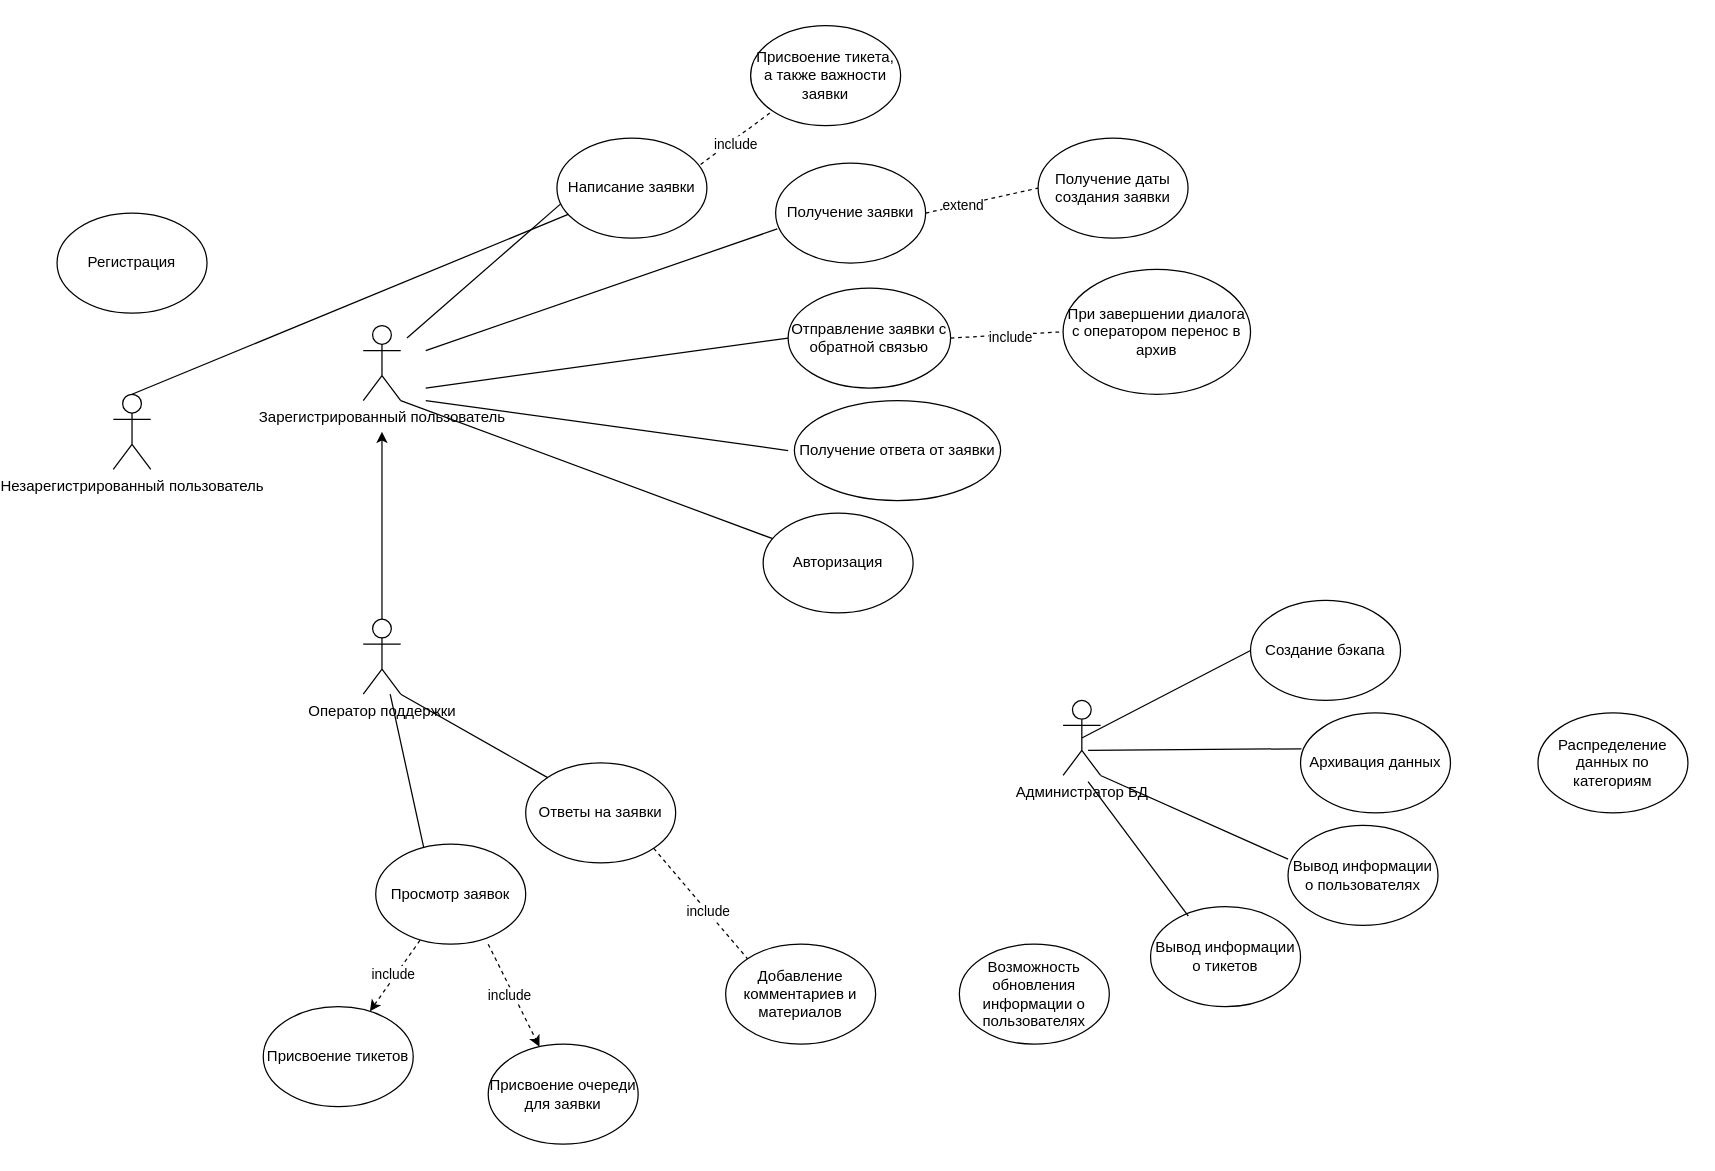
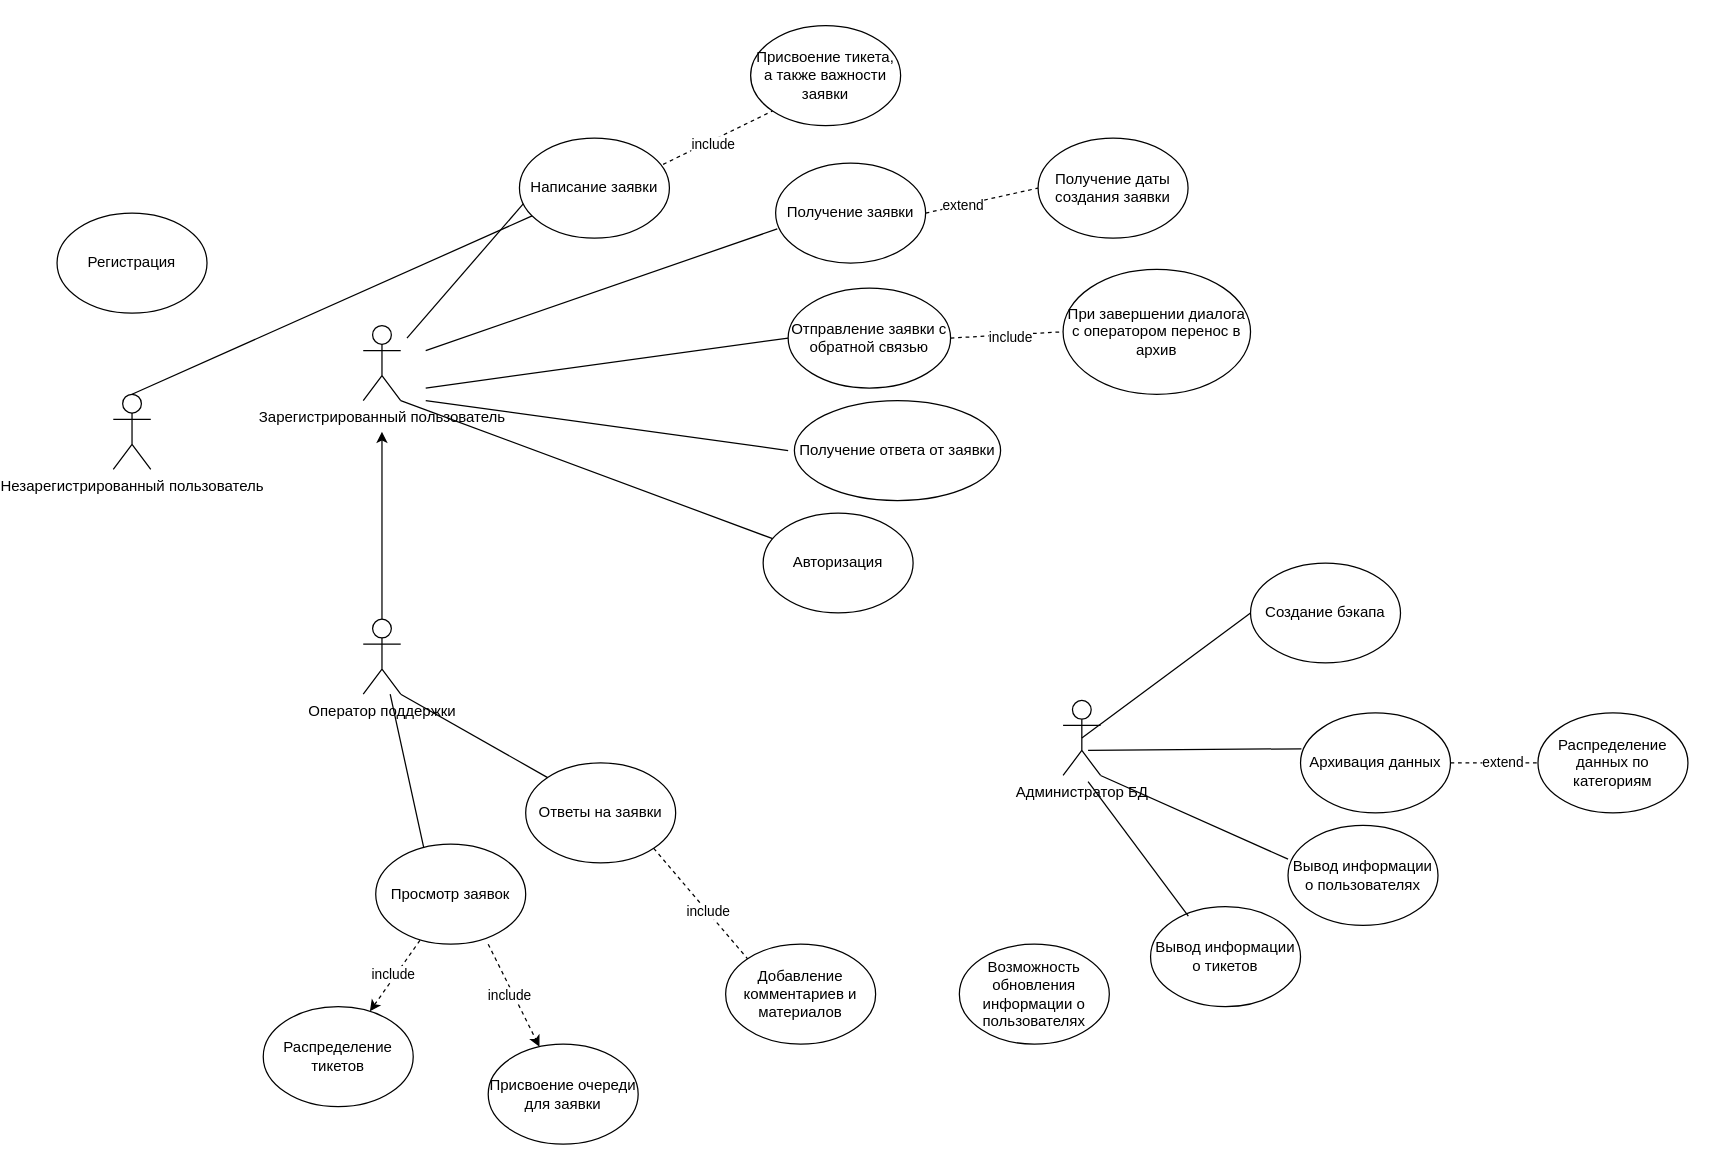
node "Написание заявки": moved (632, 188) -> (594, 188)
node "Создание бэкапа": moved (1326, 651) -> (1326, 613)
edge "Архивация данных" -- "Распределение данных по категориям": added, label "extend"
node "Присвоение тикетов": label "Присвоение тикетов" -> "Распределение тикетов"
